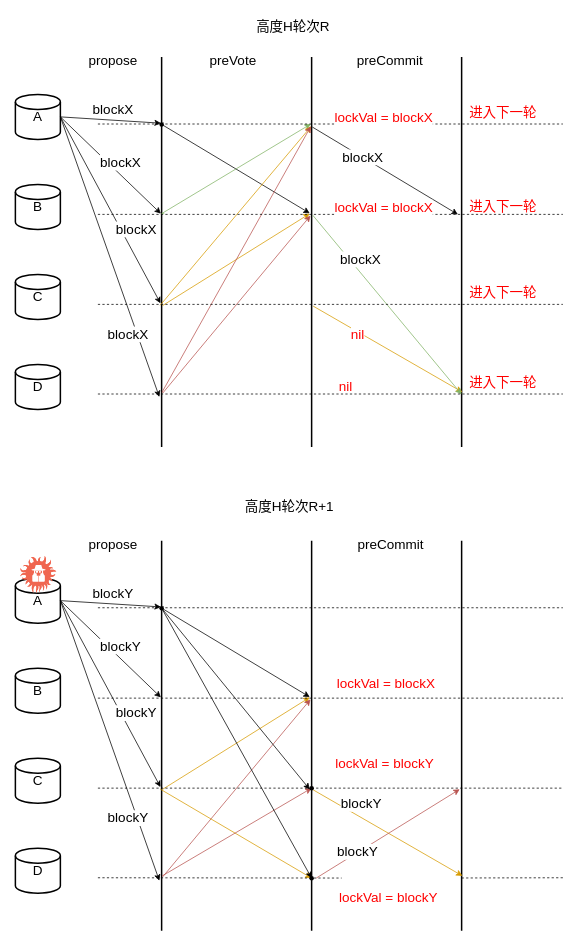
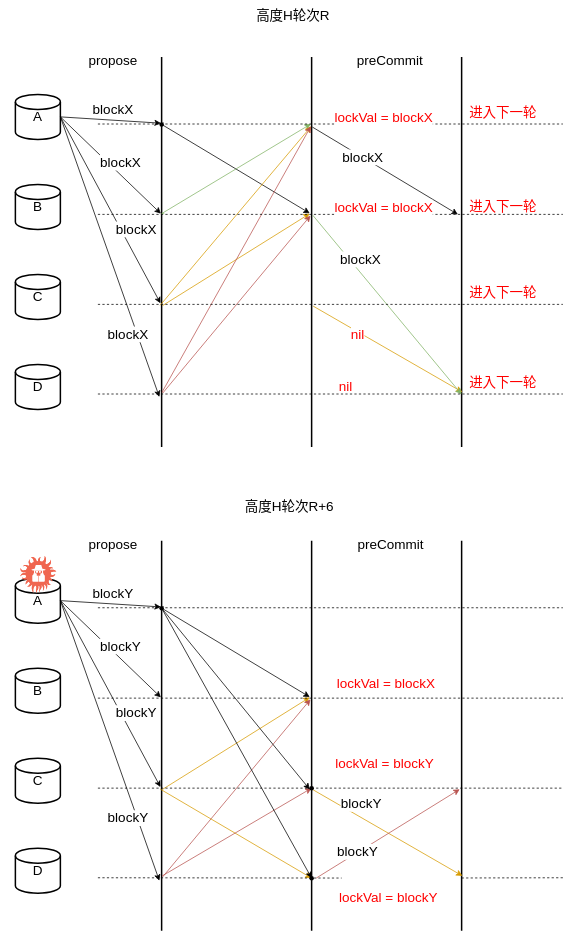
node "高度H轮次R": moved (293, 27) -> (293, 15)
node "preVote": removed
node "高度H轮次R+1": label "高度H轮次R+1" -> "高度H轮次R+6"
